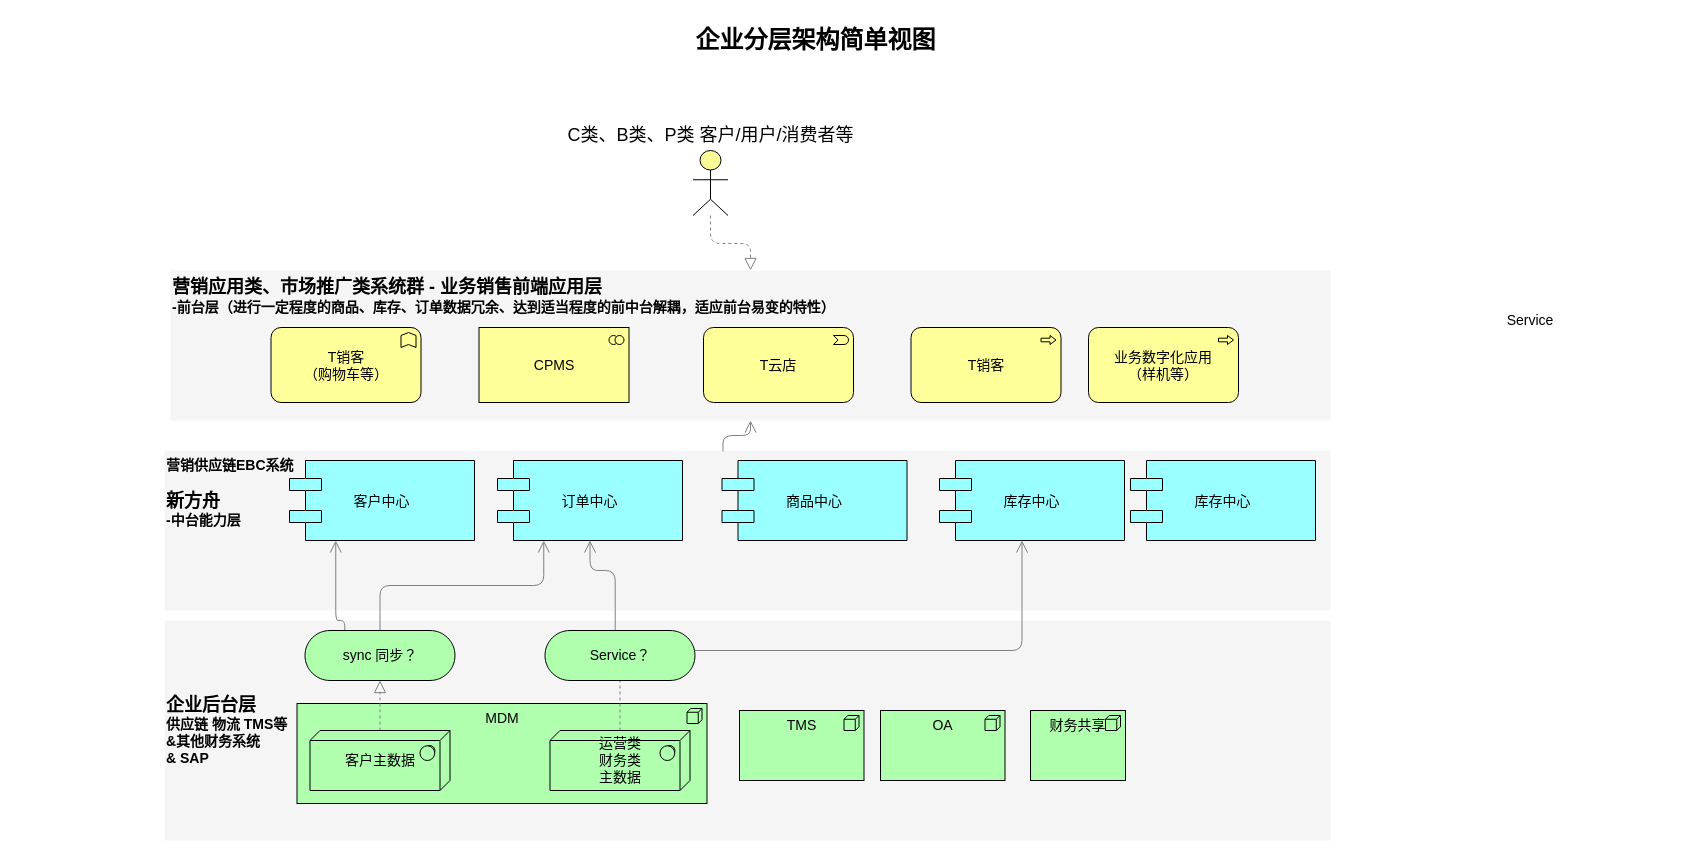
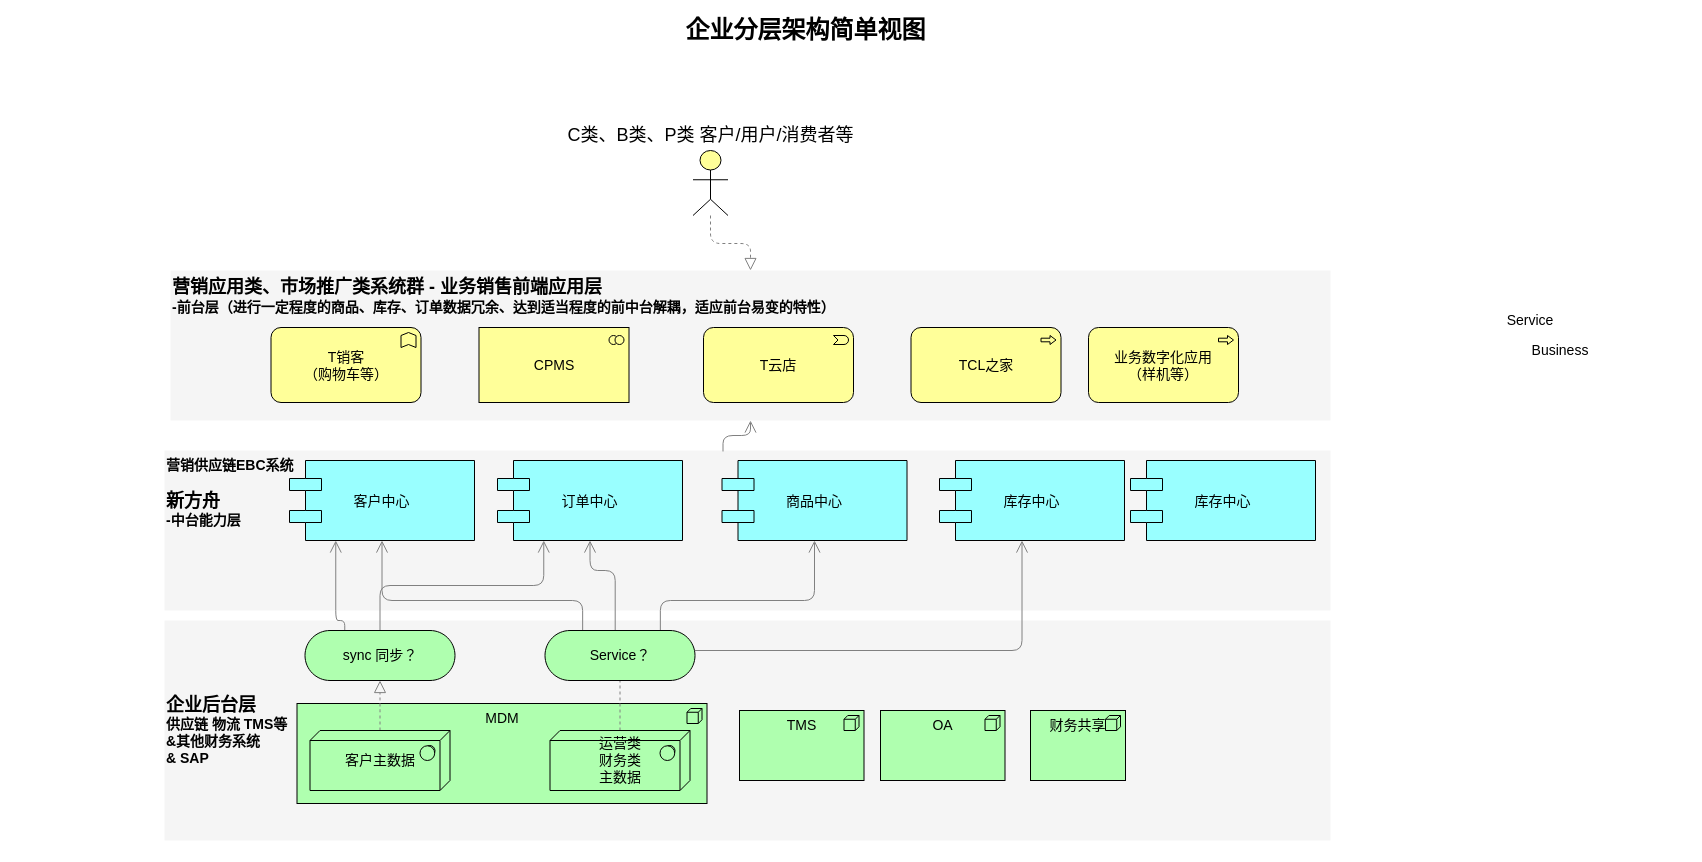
node "企业分层架构简单视图": moved (816, 41) -> (806, 31)
node "Business": added
node "T销客": label "T销客" -> "TCL之家"
edge "Service？" -> "客户中心": added
edge "Service？" -> "商品中心": added
